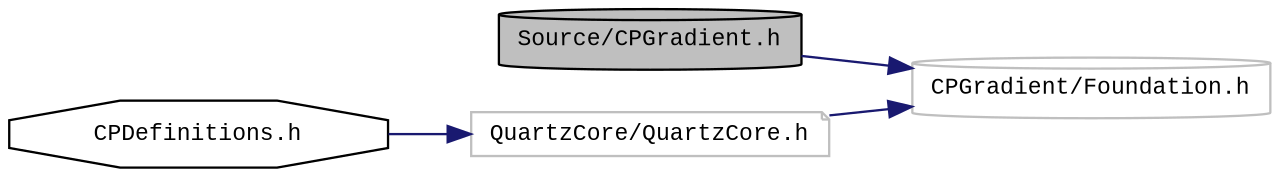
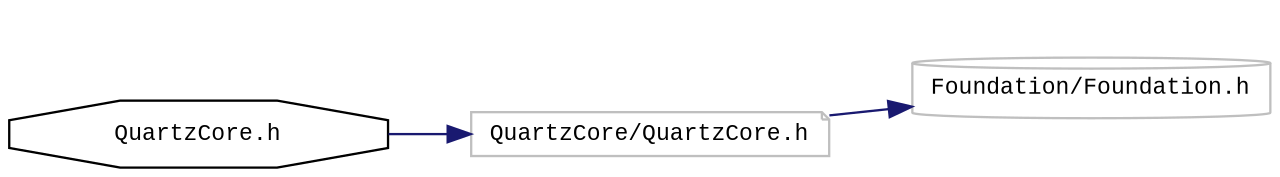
node "Source/CPGradient.h": removed
node "CPGradient/Foundation.h": label "CPGradient/Foundation.h" -> "Foundation/Foundation.h"
node "CPDefinitions.h": label "CPDefinitions.h" -> "QuartzCore.h"
